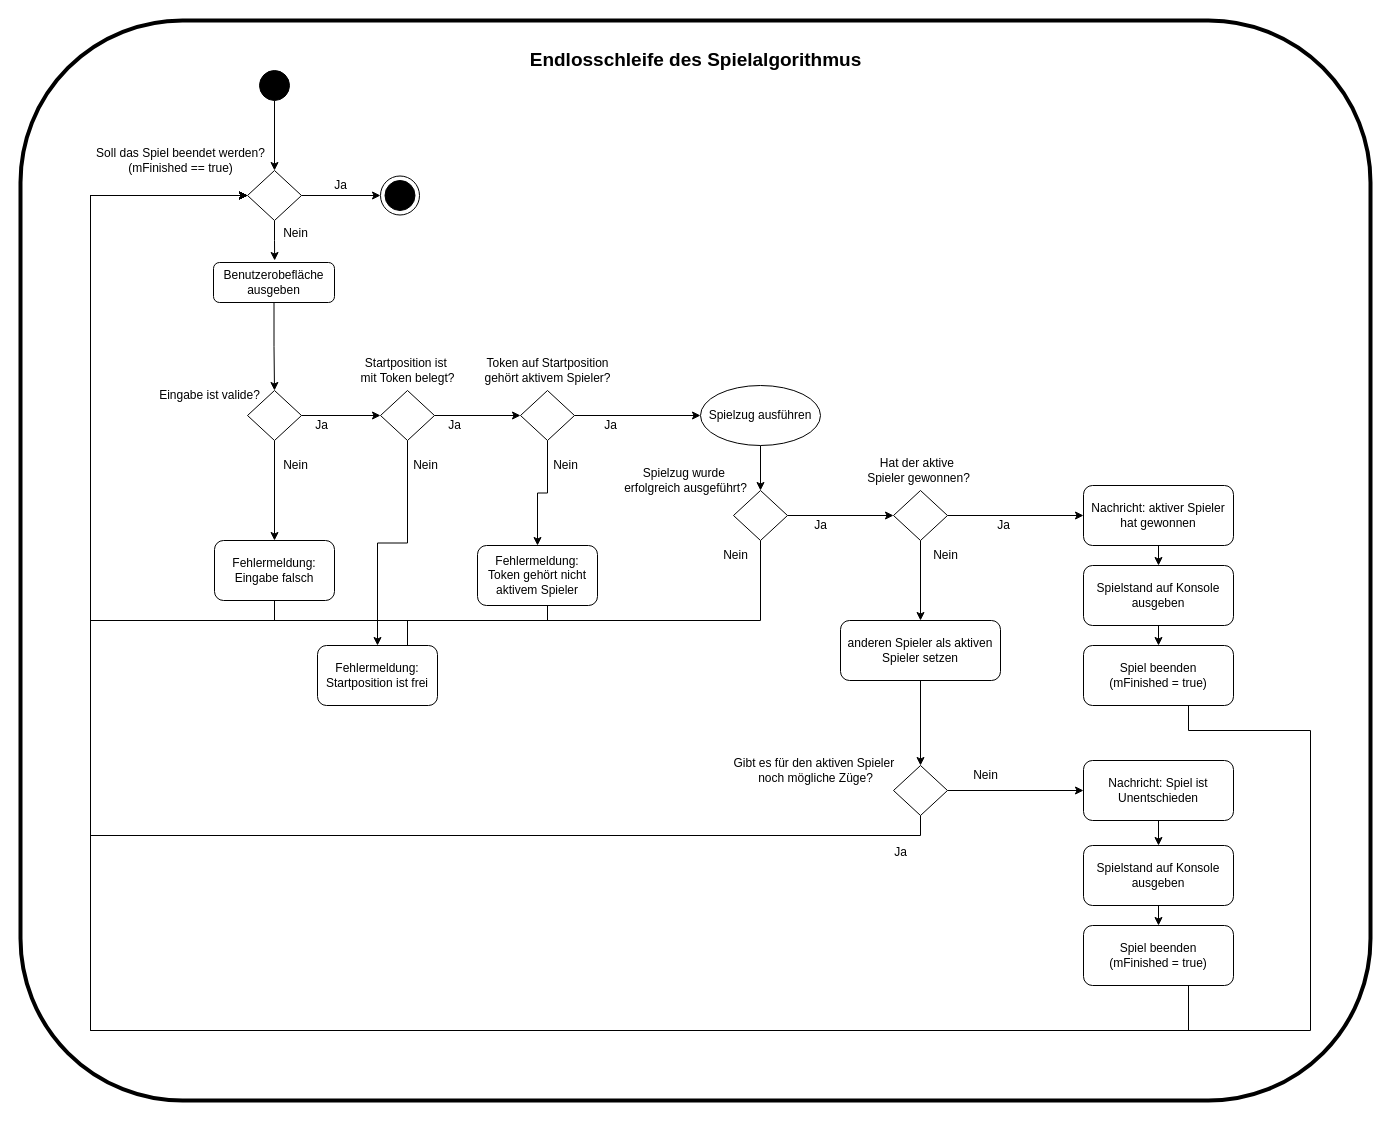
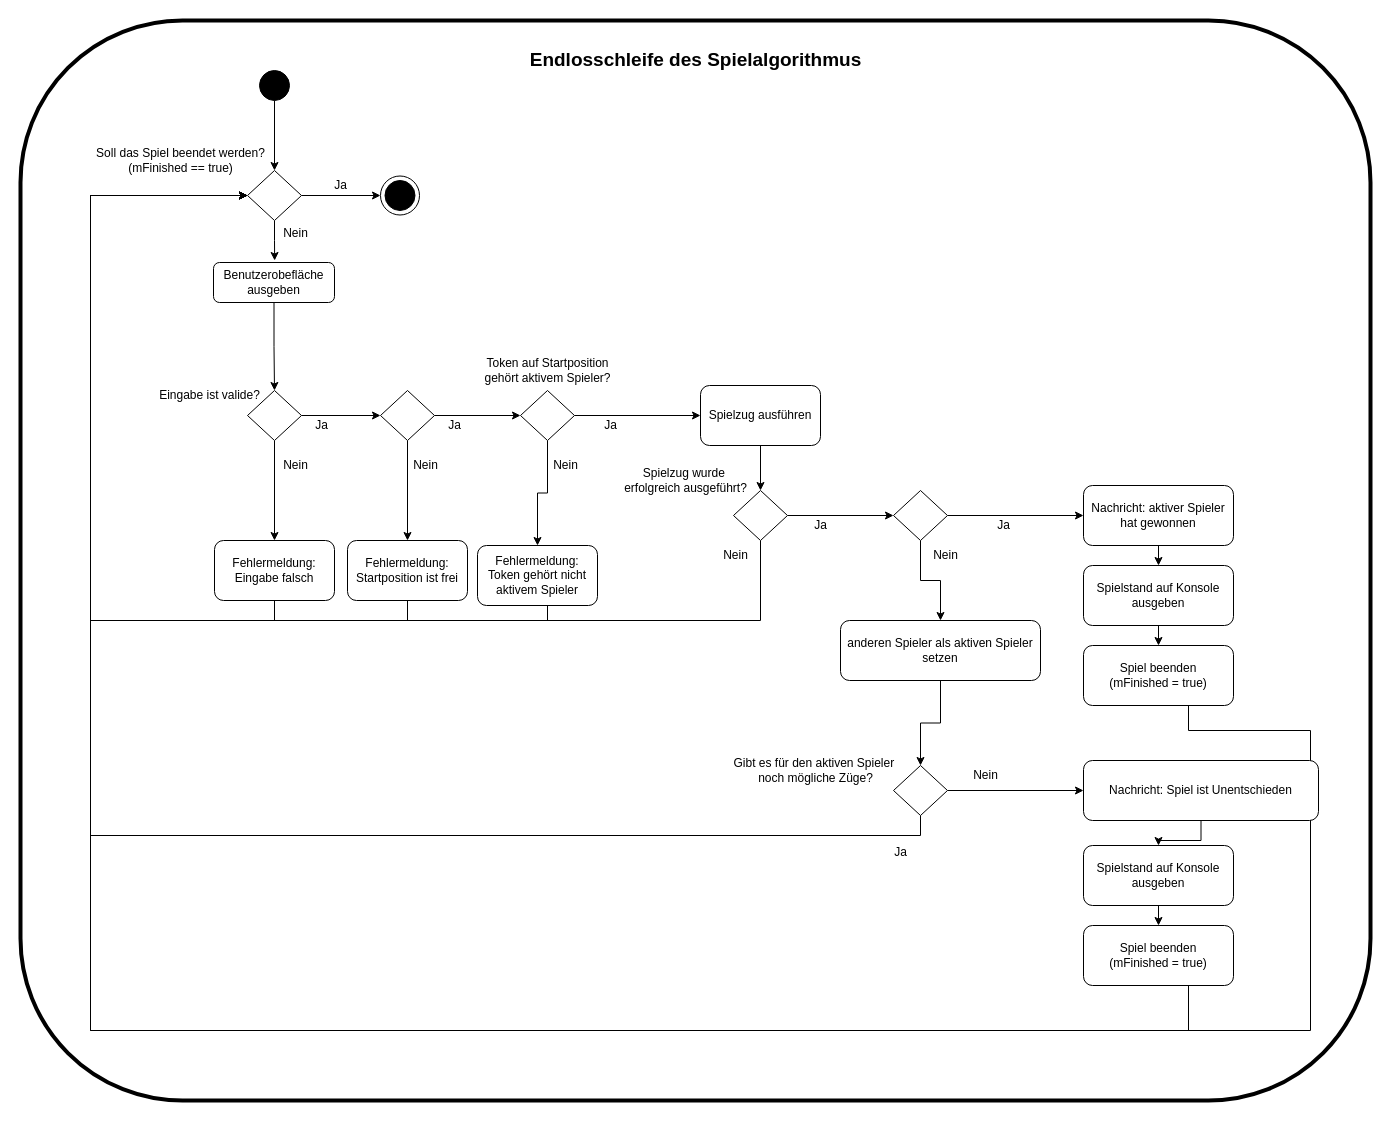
node "Startposition ist mit Token belegt?": removed
node "Spielzug ausführen": shape ellipse -> rounded rectangle
node "Hat der aktive Spieler gewonnen?": removed
node "anderen Spieler als aktiven Spieler setzen": size 160x60 -> 200x60
node "Fehlermeldung: Startposition ist frei": moved (378, 676) -> (408, 571)
node "Nachricht: Spiel ist Unentschieden": size 150x60 -> 235x60
